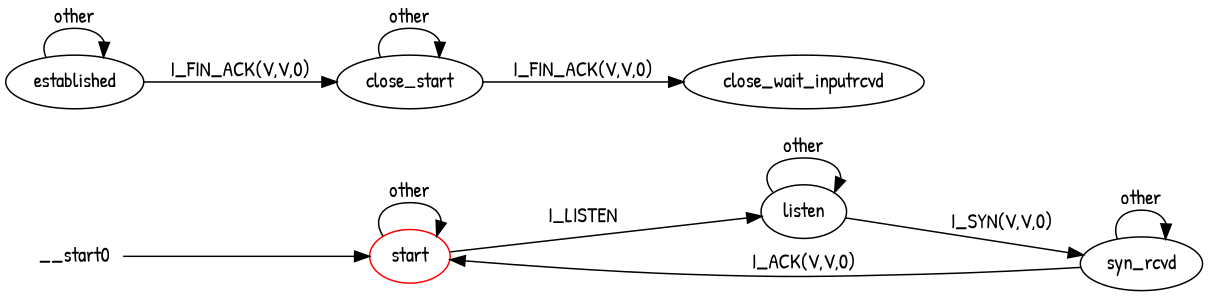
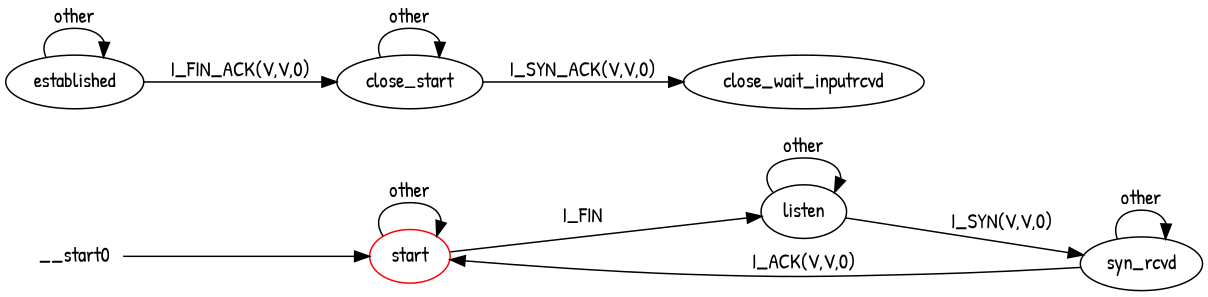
edge "close_start" -> "close_wait_inputrcvd": label "I_FIN_ACK(V,V,0)" -> "I_SYN_ACK(V,V,0)"
edge "start" -> "listen": label "I_LISTEN" -> "I_FIN"
